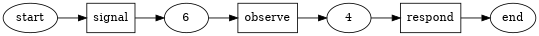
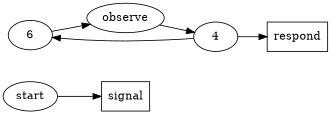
edge "signal" -> "6": now "4" -> "6"
node "observe": shape box -> ellipse
node "end": removed
